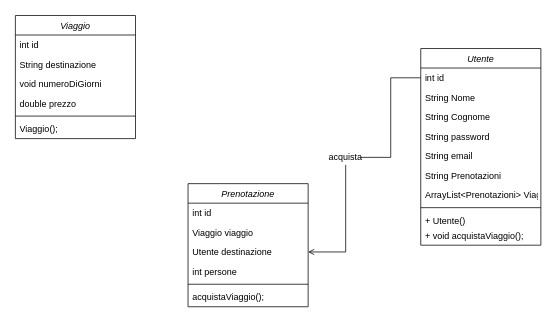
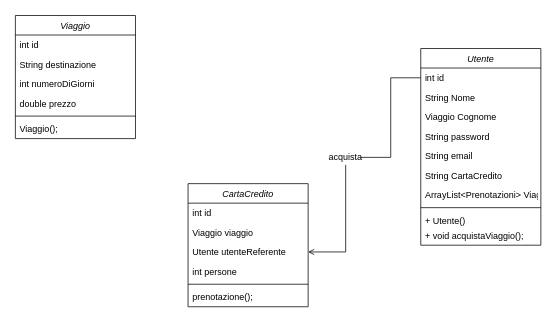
node "void numeroDiGiorni": label "void numeroDiGiorni" -> "int numeroDiGiorni"
node "String Cognome": label "String Cognome" -> "Viaggio Cognome"
node "String Prenotazioni": label "String Prenotazioni" -> "String CartaCredito"
node "Prenotazione": label "Prenotazione" -> "CartaCredito"
node "Utente destinazione": label "Utente destinazione" -> "Utente utenteReferente"
node "acquistaViaggio();": label "acquistaViaggio();" -> "prenotazione();"
